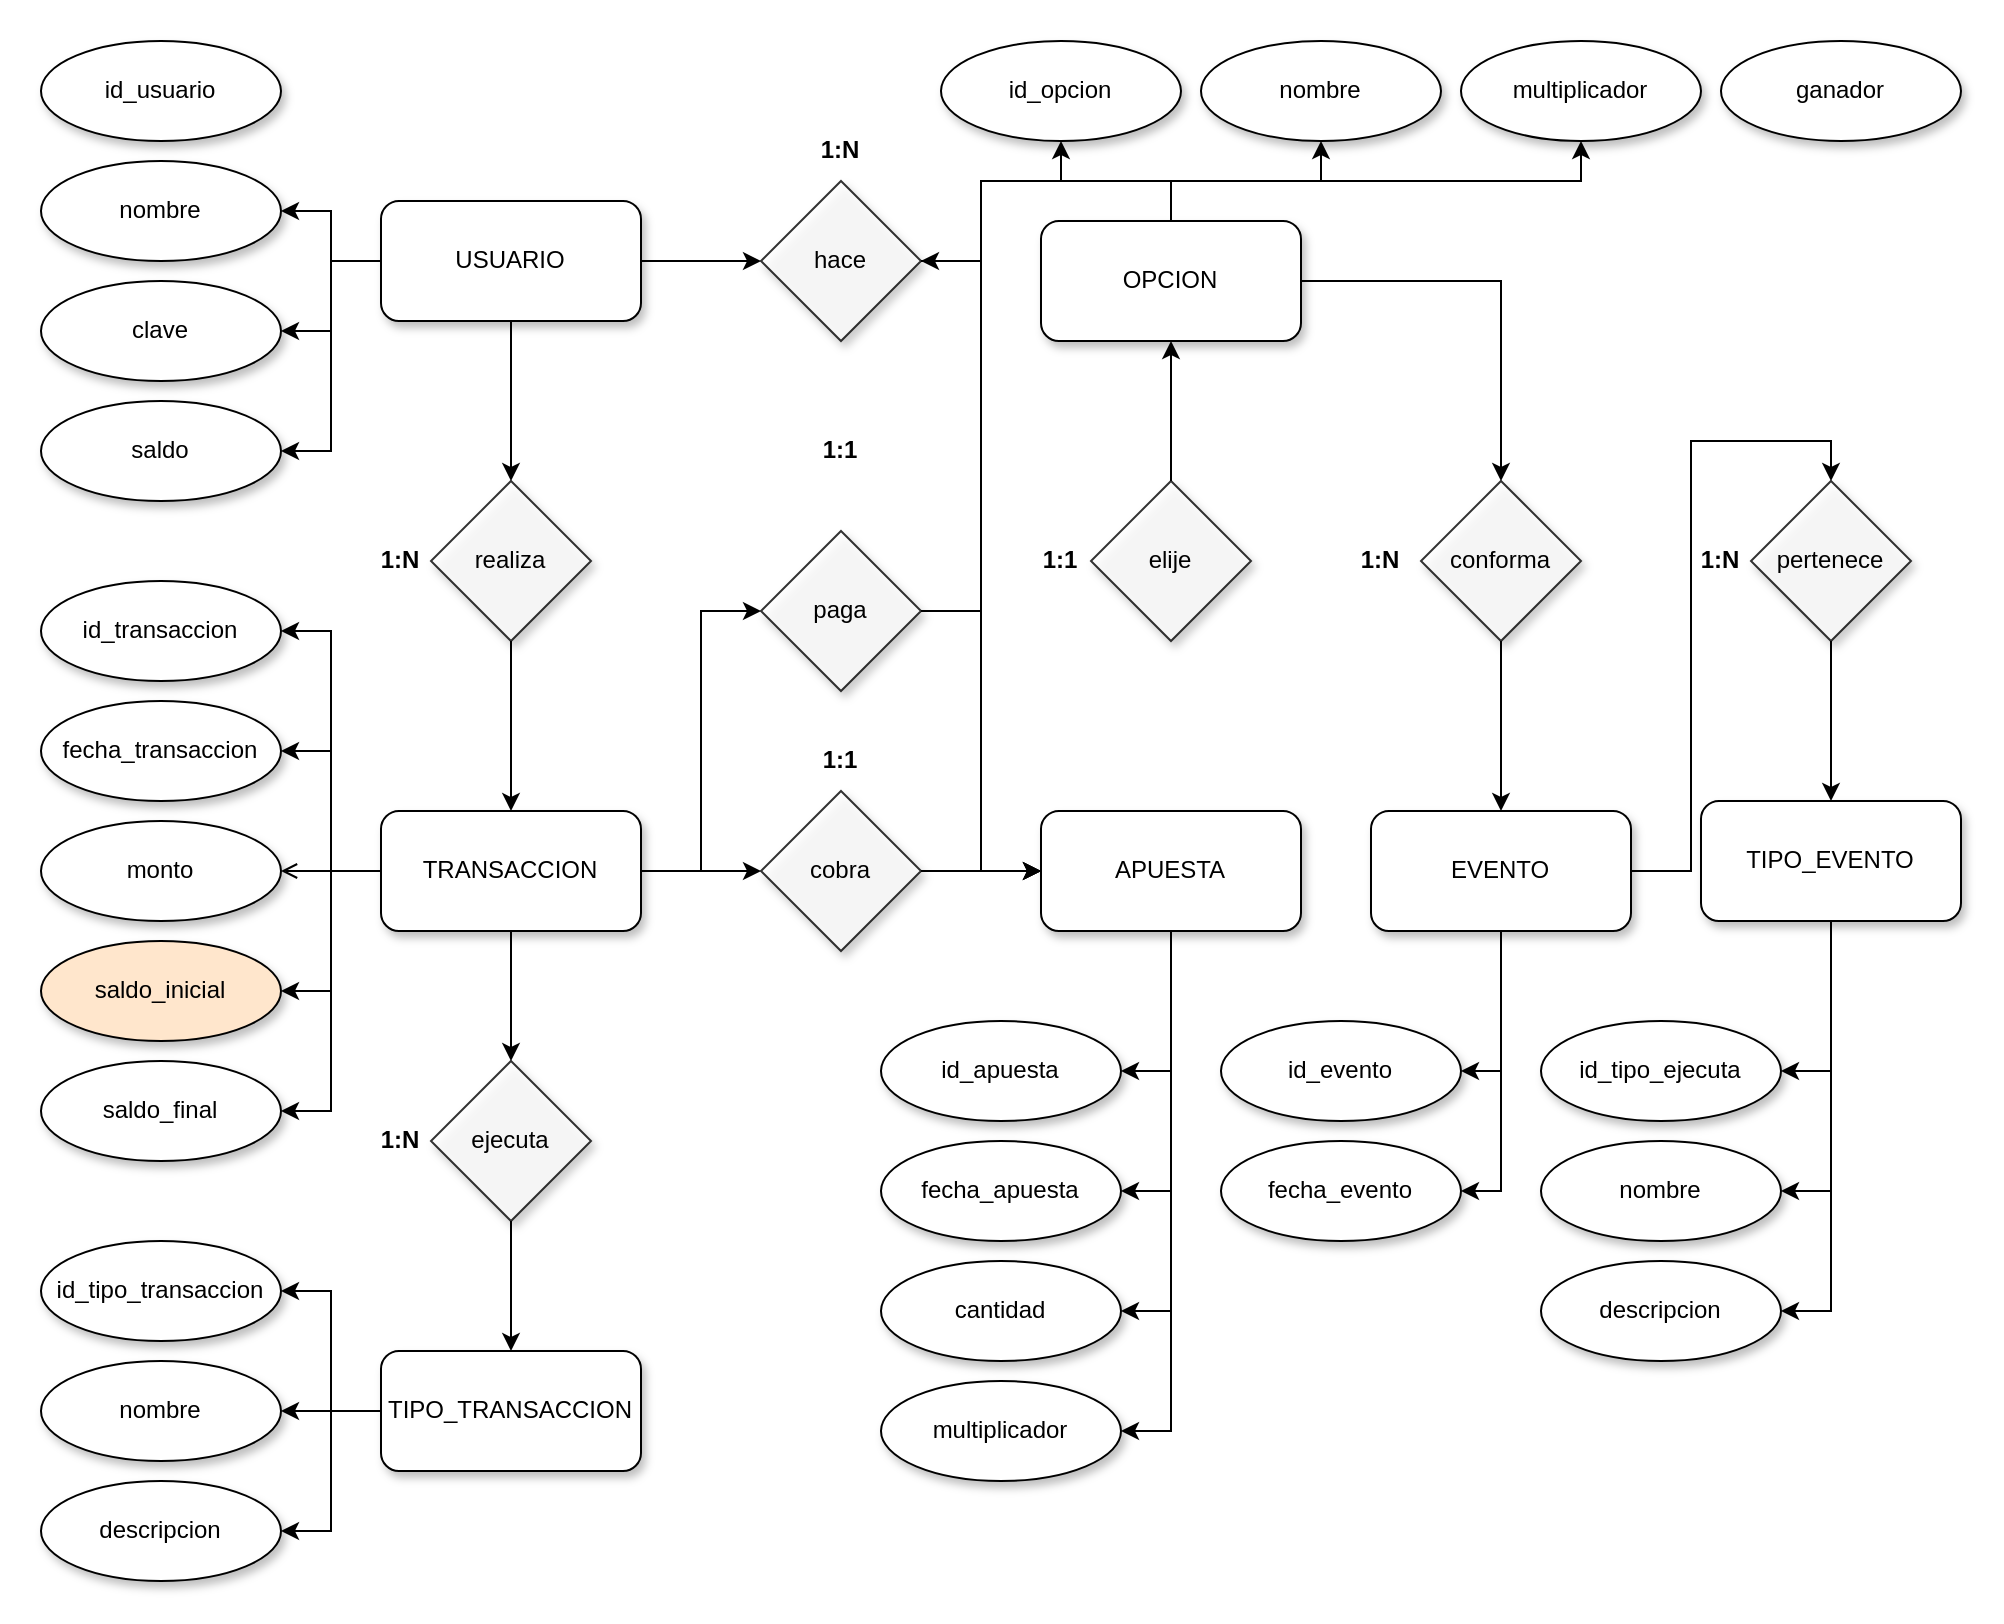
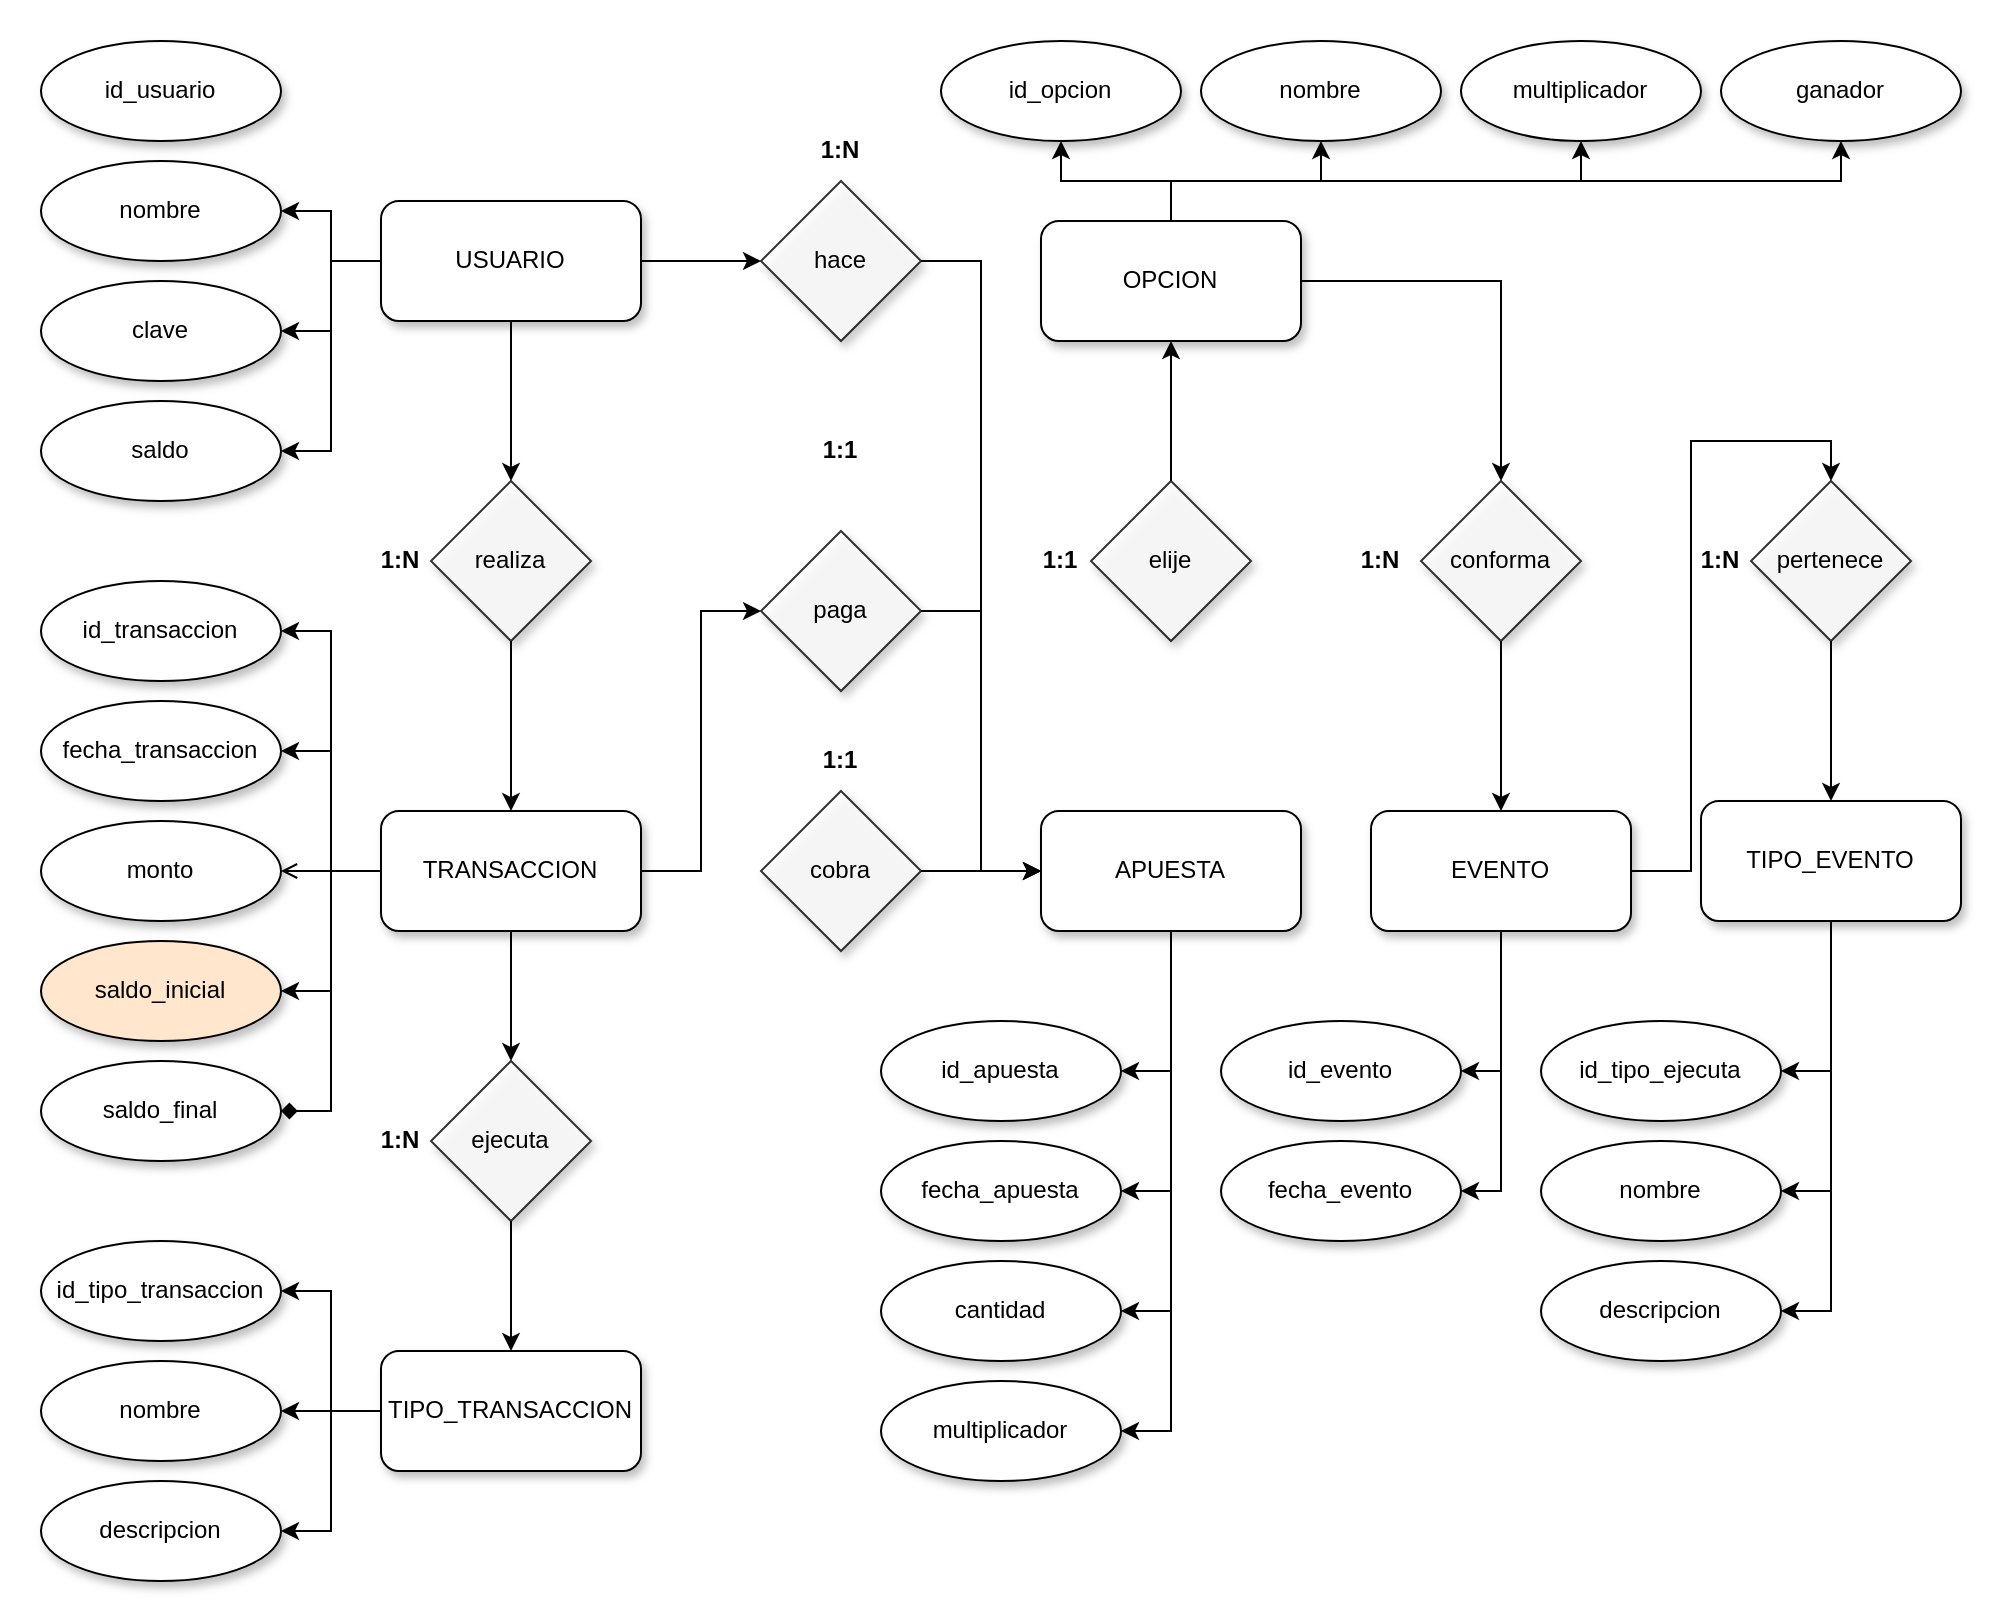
edge "OPCION" -> "hace": now "OPCION" -> "ganador"
edge "TRANSACCION" -> "cobra": removed
edge "TRANSACCION" -> "saldo_final": arrowhead classic -> diamond
